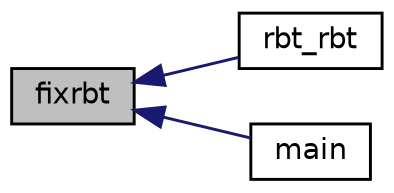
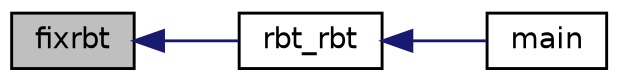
edge "main" -> "fixrbt": now "main" -> "rbt_rbt"
